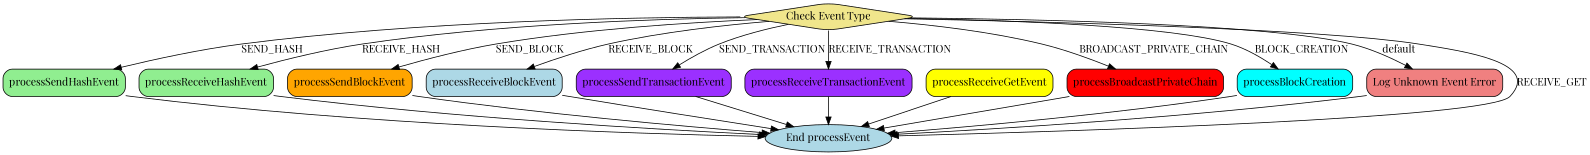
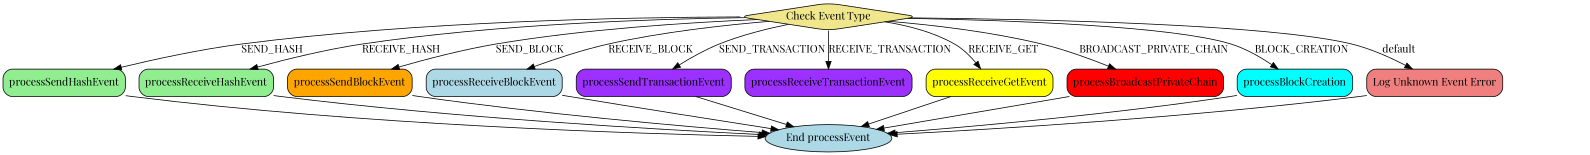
edge "Check Event Type" -> "End processEvent": now "Check Event Type" -> "processReceiveGetEvent"
edge "processReceiveTransactionEvent" -> "End processEvent": removed
